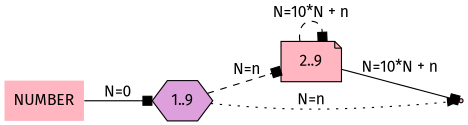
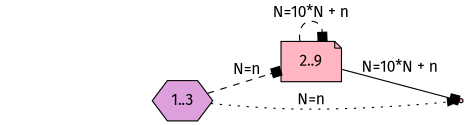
node "NUMBER": removed
node "1..9": label "1..9" -> "1..3"
